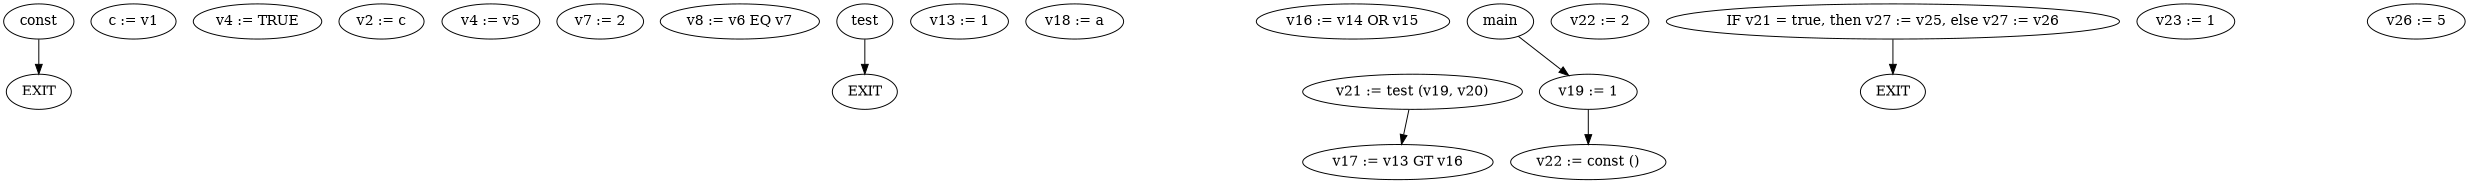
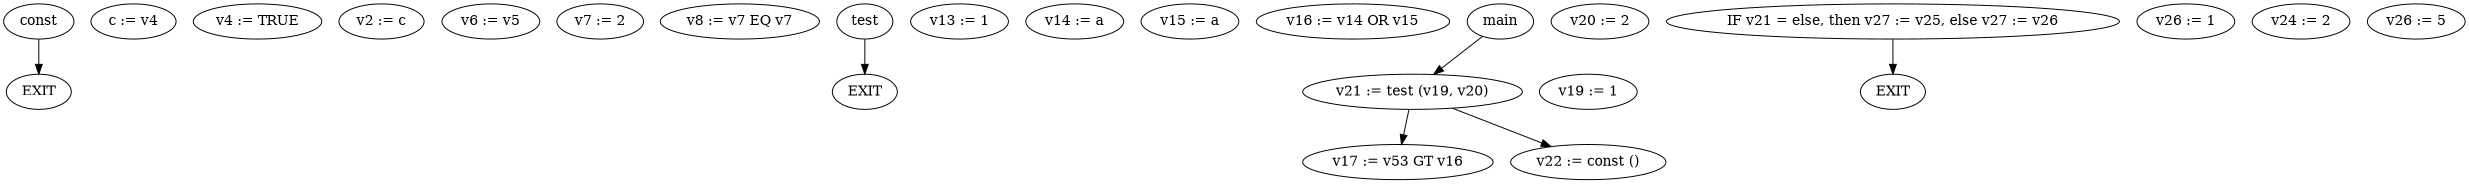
node "c := v1": label "c := v1" -> "c := v4"
node "v4 := v5": label "v4 := v5" -> "v6 := v5"
node "v8 := v6 EQ v7": label "v8 := v6 EQ v7" -> "v8 := v7 EQ v7"
node "v18 := a": label "v18 := a" -> "v14 := a"
node "v15 := a": added
node "v22 := 2": label "v22 := 2" -> "v20 := 2"
node "IF v21 = true, then v27 := v25, else v27 := v26": label "IF v21 = true, then v27 := v25, else v27 := v26" -> "IF v21 = else, then v27 := v25, else v27 := v26"
node "v23 := 1": label "v23 := 1" -> "v26 := 1"
node "v24 := 2": added
edge "main" -> "v19 := 1": now "main" -> "v21 := test (v19, v20)"
edge "v19 := 1" -> "v22 := const ()": now "v21 := test (v19, v20)" -> "v22 := const ()"
node "v17 := v13 GT v16": label "v17 := v13 GT v16" -> "v17 := v53 GT v16"
